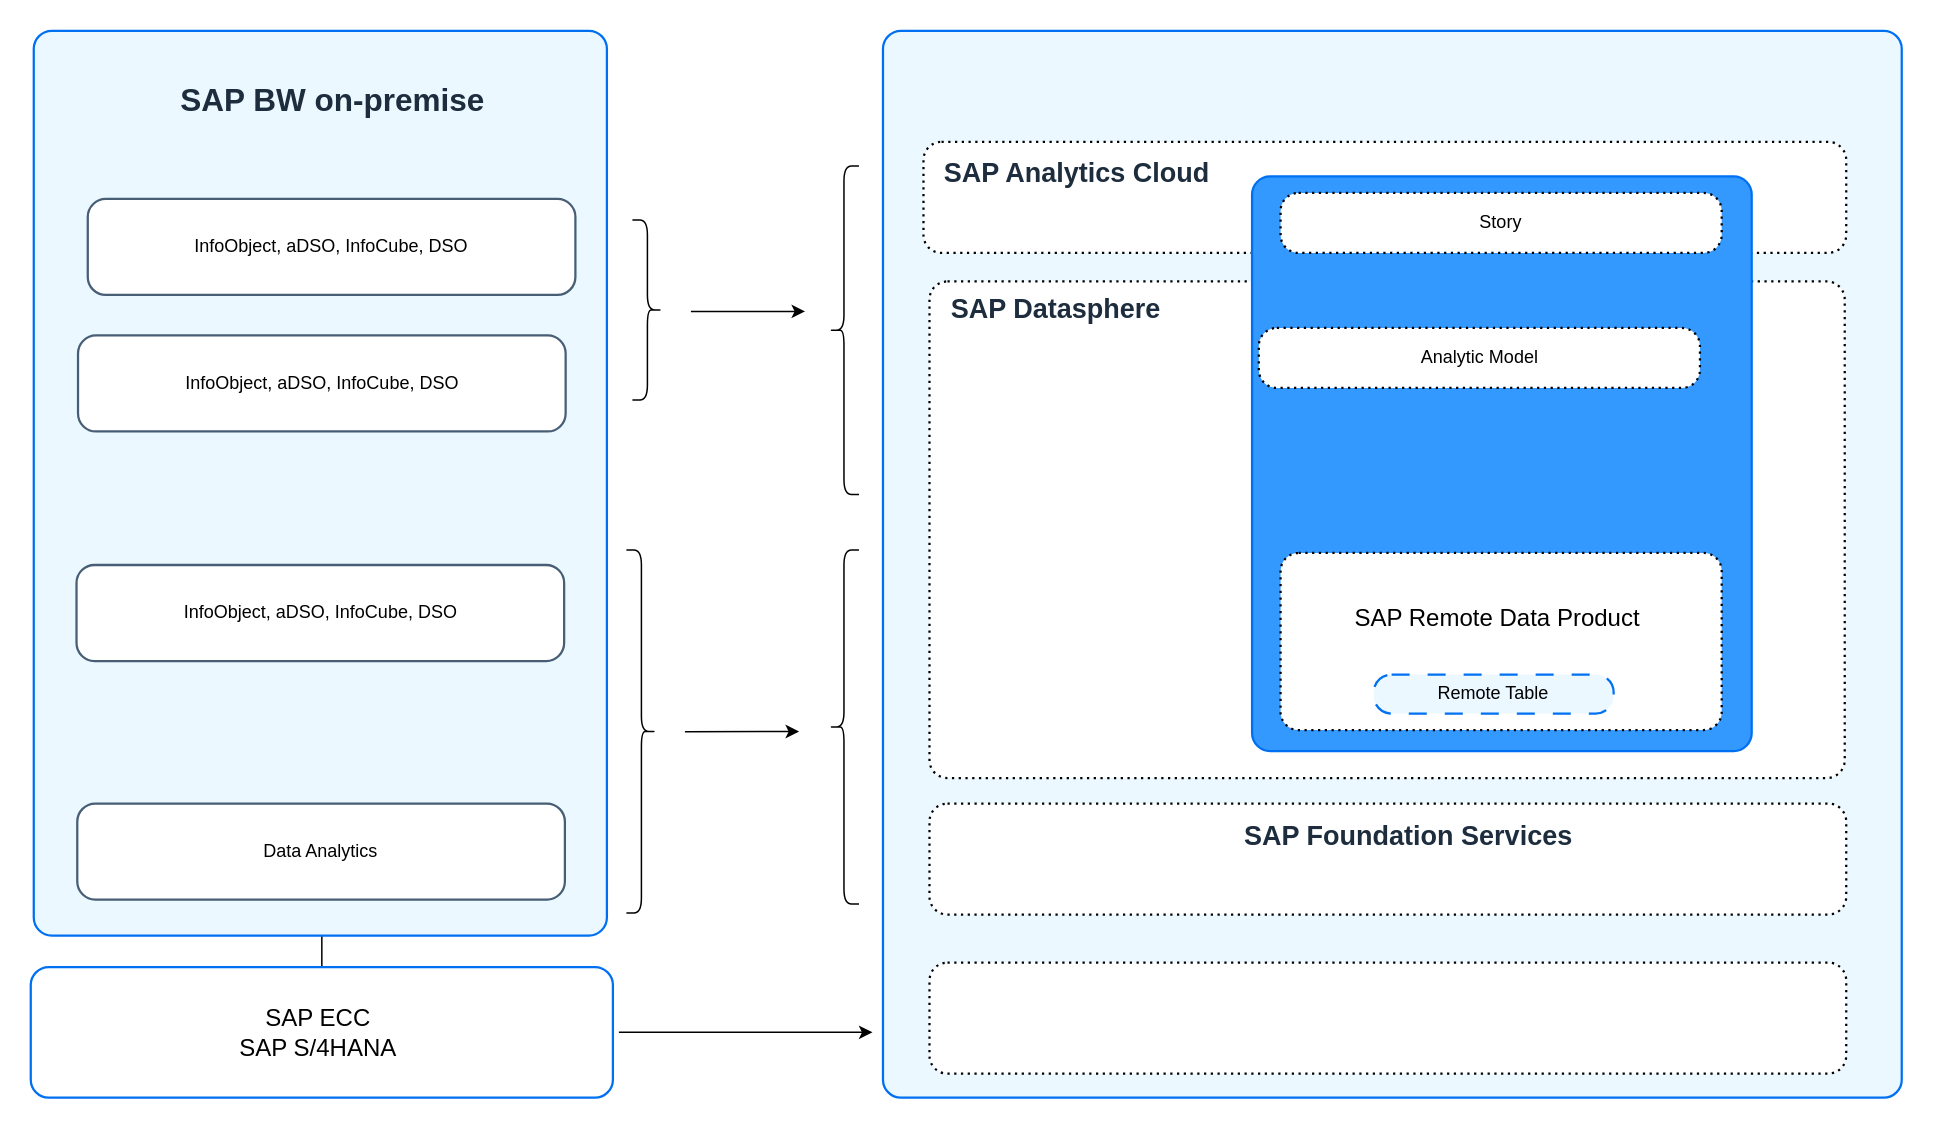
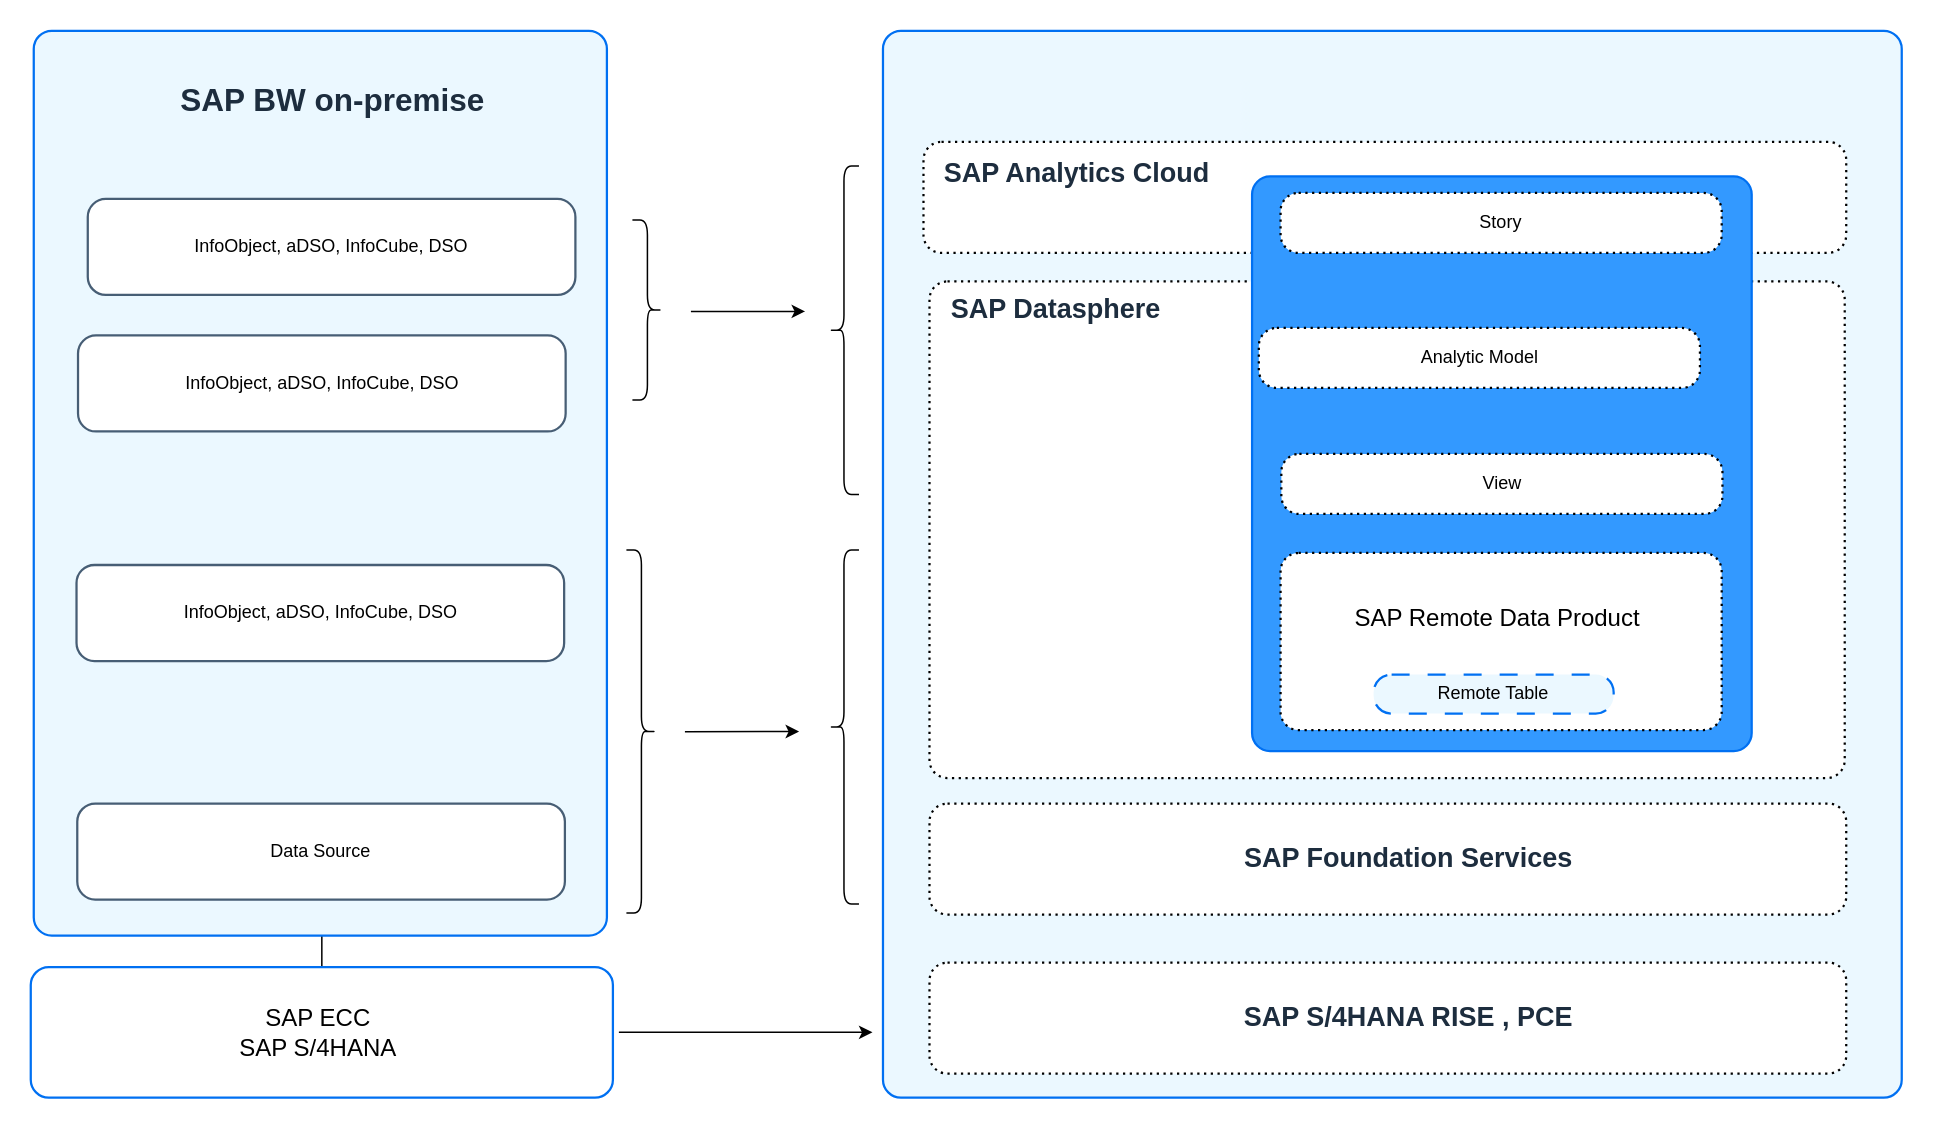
node "View": added
node "SAP Foundation Services": moved (1407, 836) -> (1407, 859)
node "Data Analytics": label "Data Analytics" -> "Data Source"
node "SAP S/4HANA RISE , PCE": added
